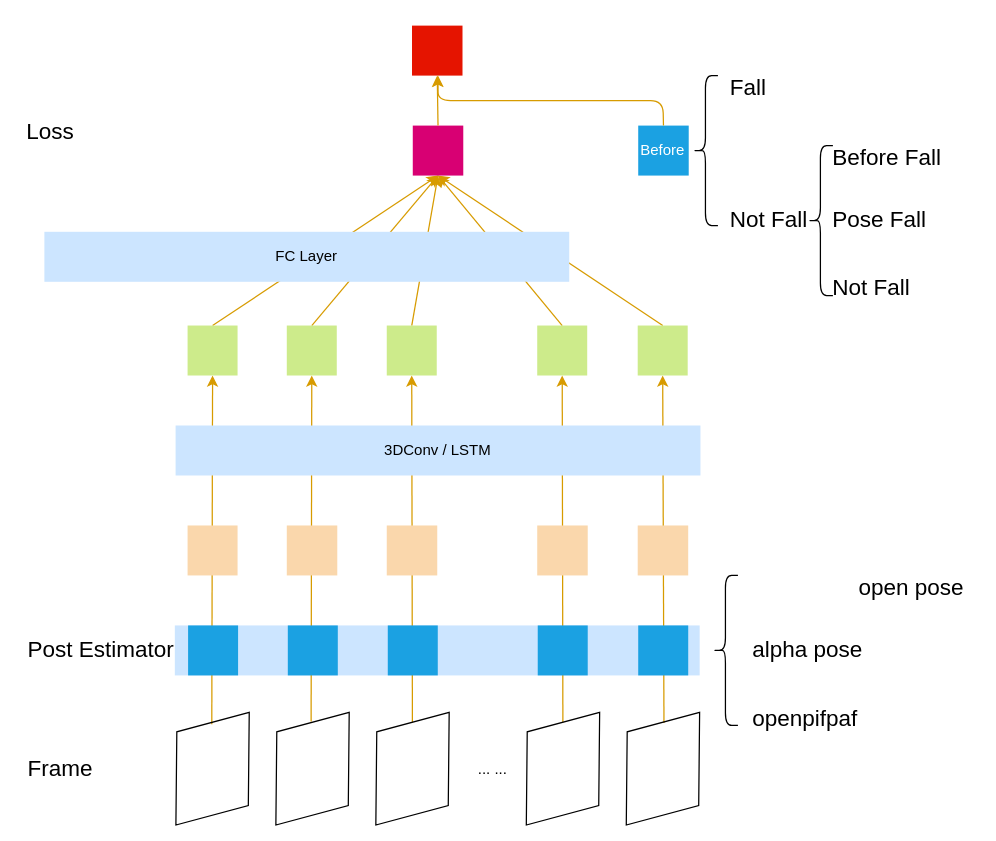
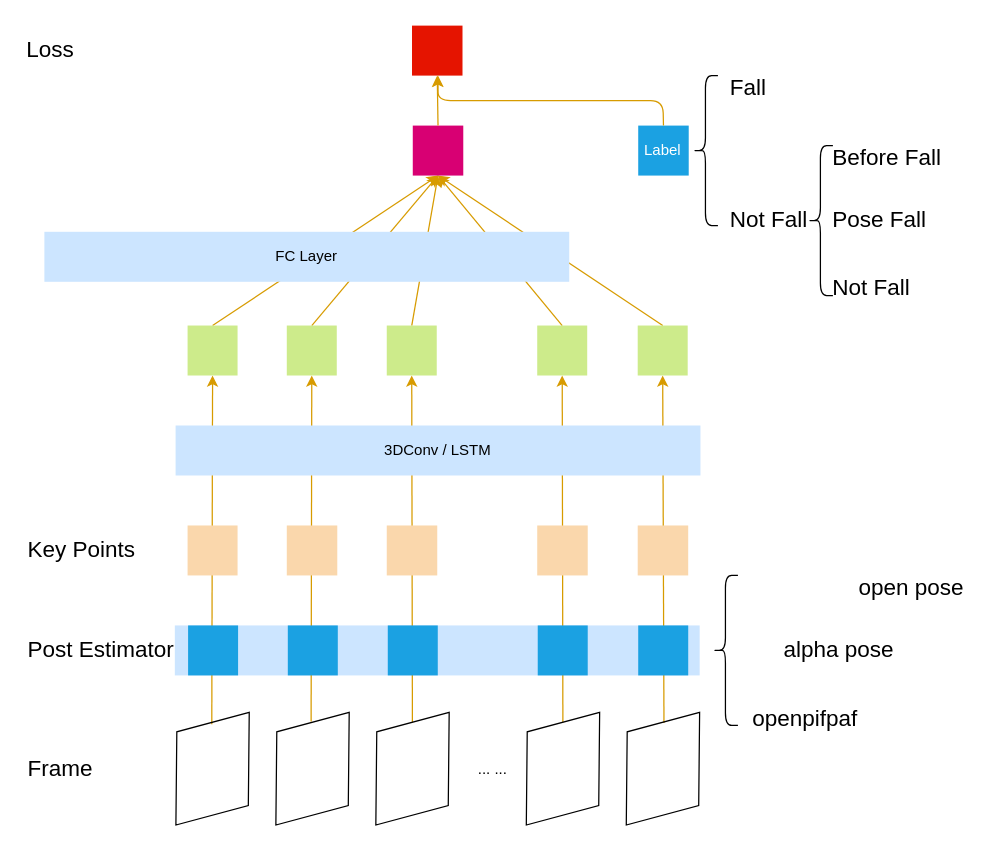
node "Loss": moved (51, 132) -> (51, 51)
node "Before": label "Before" -> "Label"
node "Key Points": added
node "alpha pose": moved (813, 651) -> (844, 651)
